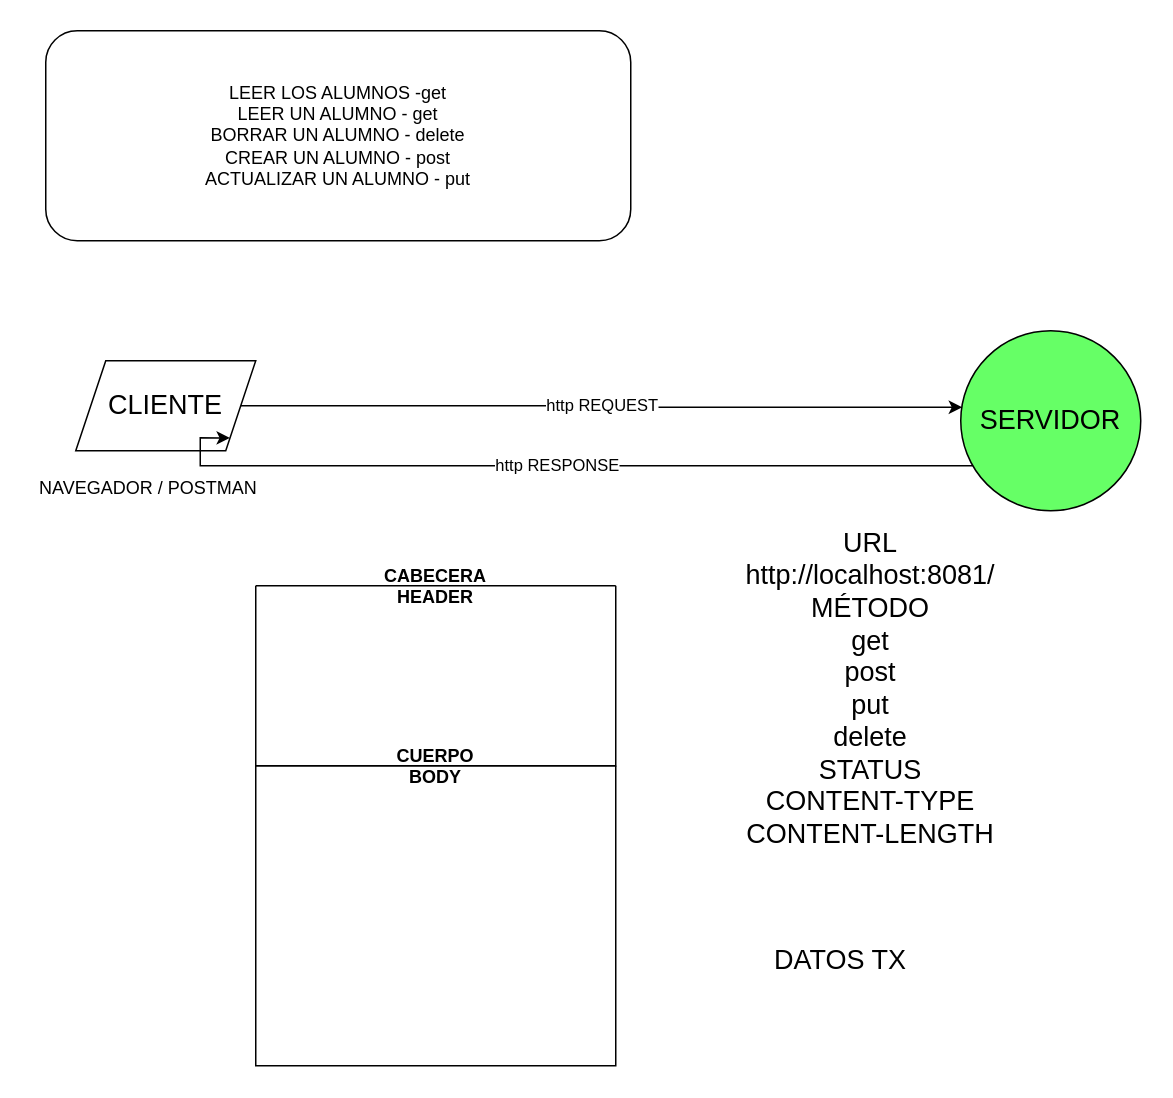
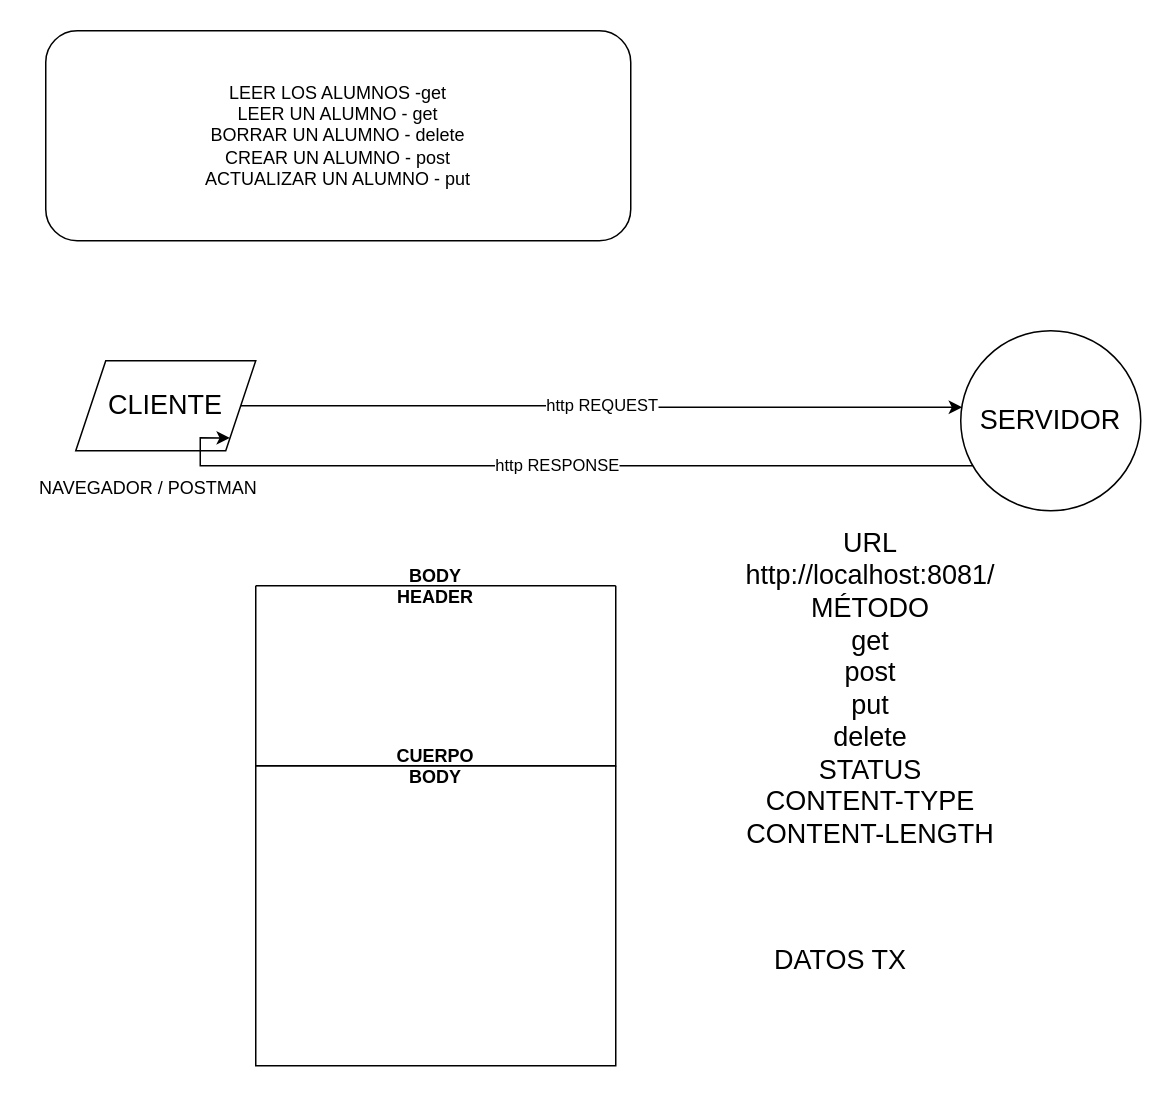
node "SERVIDOR": fillcolor #66ff66 -> #ffffff
node "CABECERA HEADER": label "CABECERA HEADER" -> "BODY HEADER"
